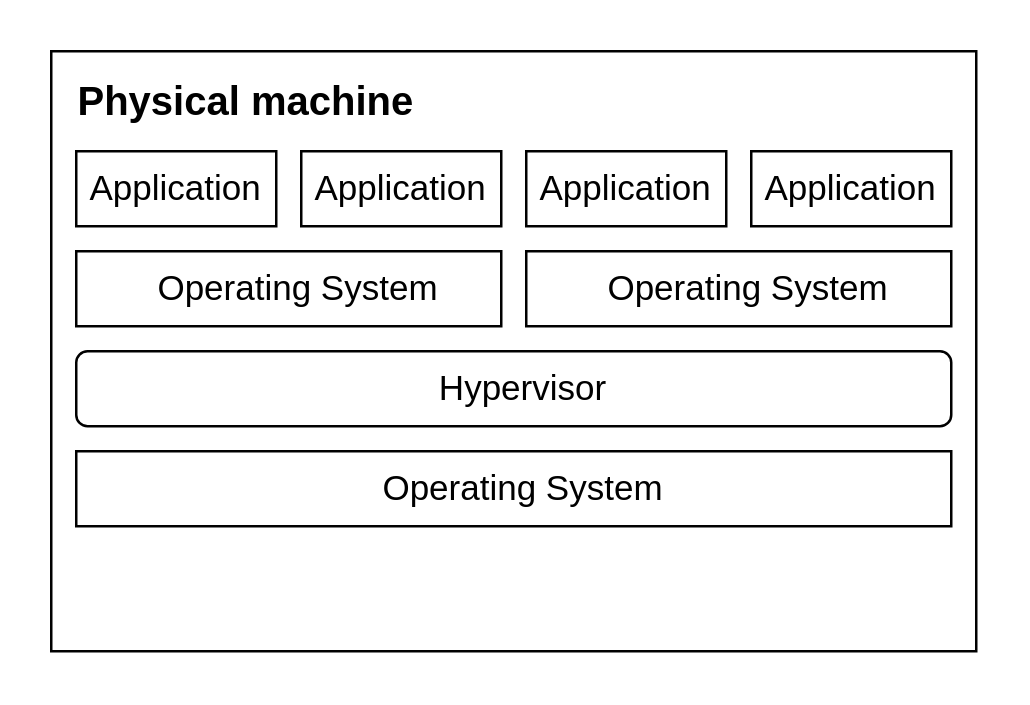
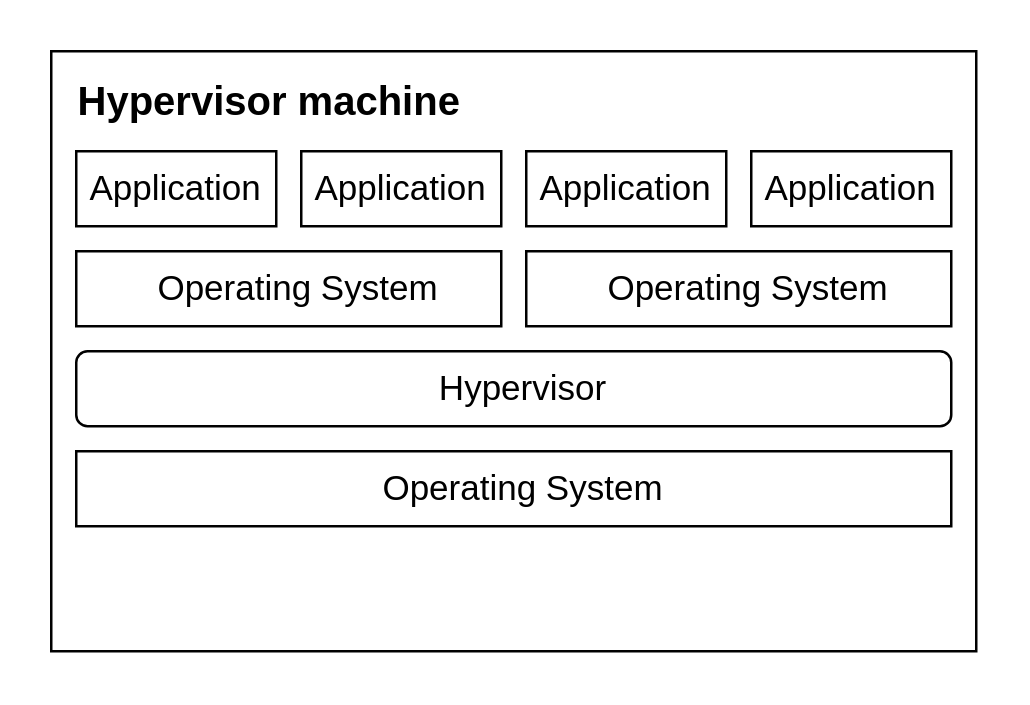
node "Physical machine": label "Physical machine" -> "Hypervisor machine"
